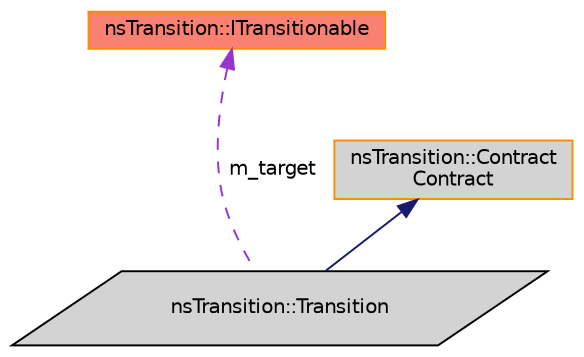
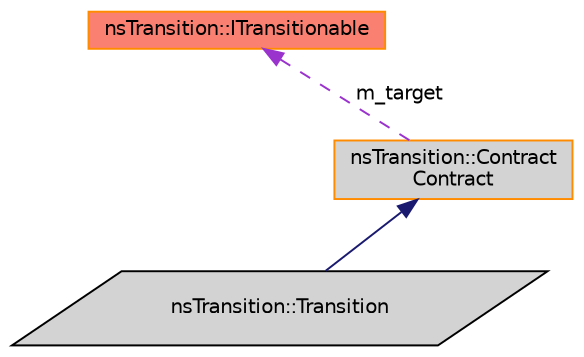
edge "nsTransition::Transition" -> "nsTransition::ITransitionable": now "nsTransition::Contract Contract" -> "nsTransition::ITransitionable"
